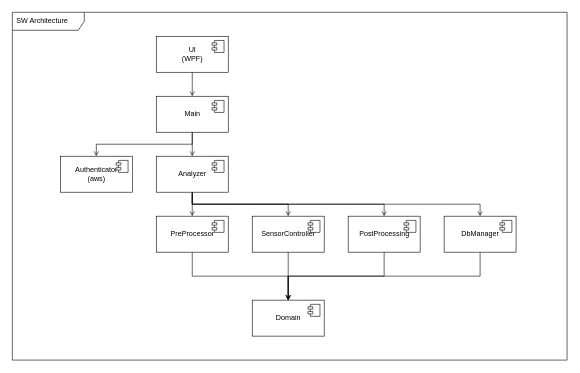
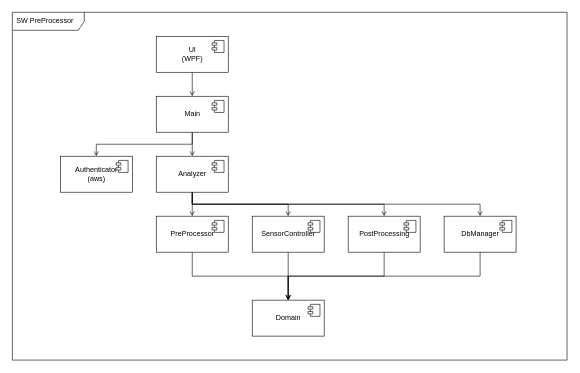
node "SW Architecture": label "SW Architecture" -> "SW PreProcessor"
